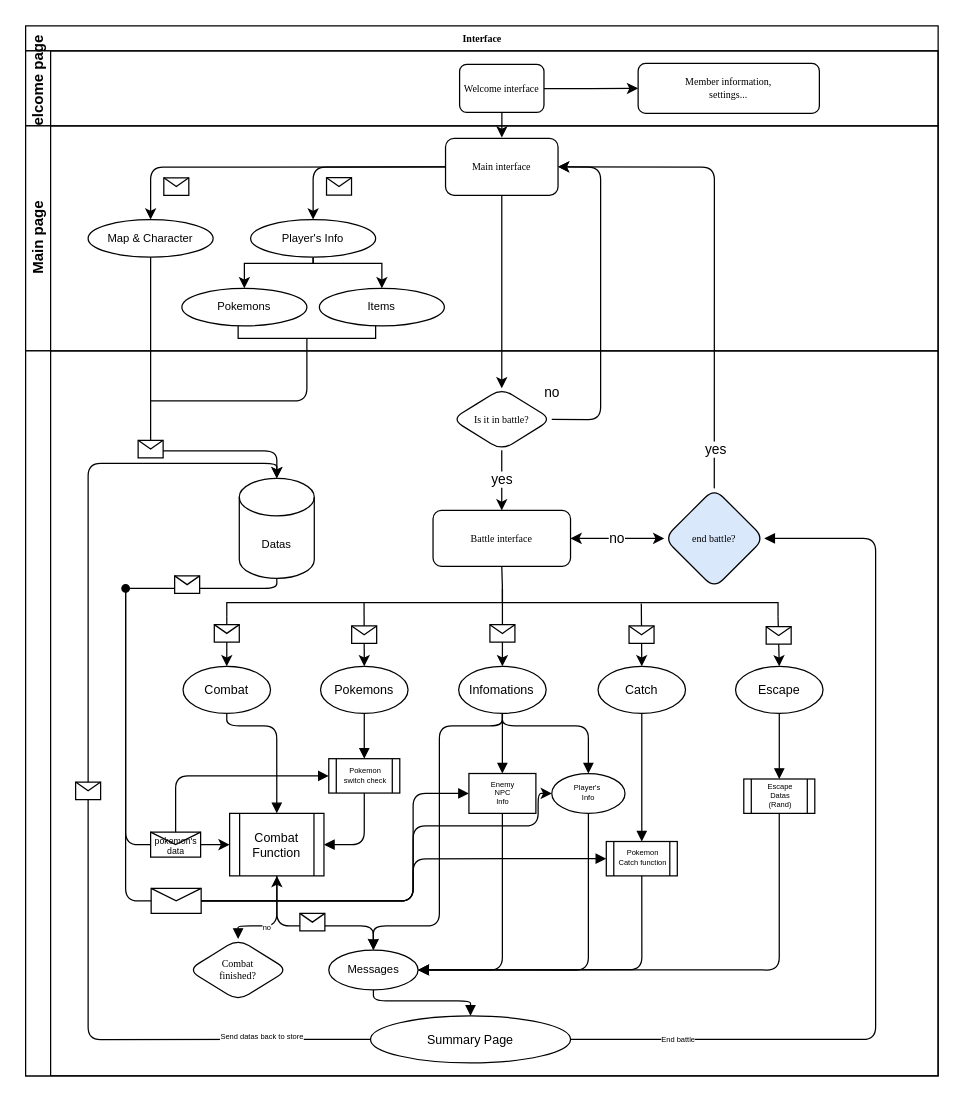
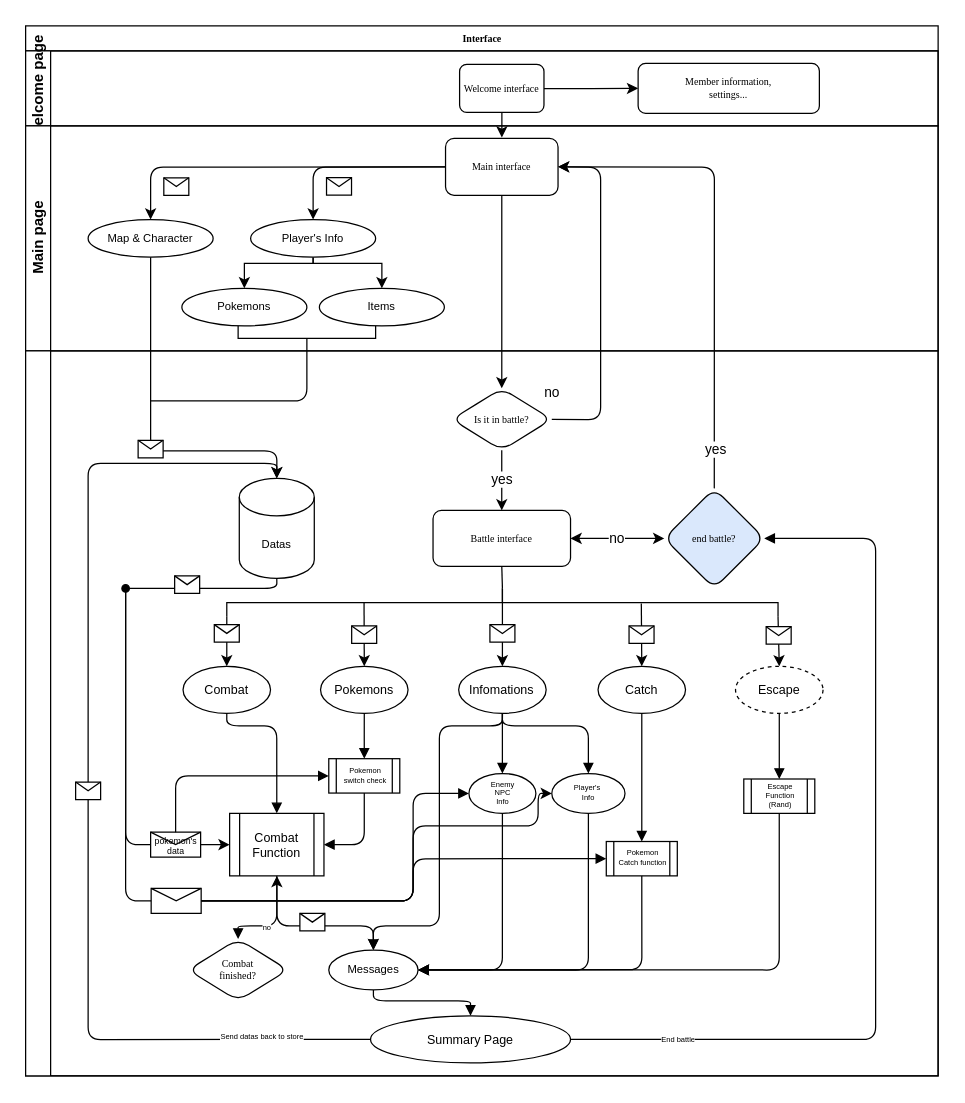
node "Escape": style solid -> dashed
node "Enemy NPC Info": shape rectangle -> ellipse
node "Escape Datas (Rand)": label "Escape Datas (Rand)" -> "Escape Function (Rand)"
